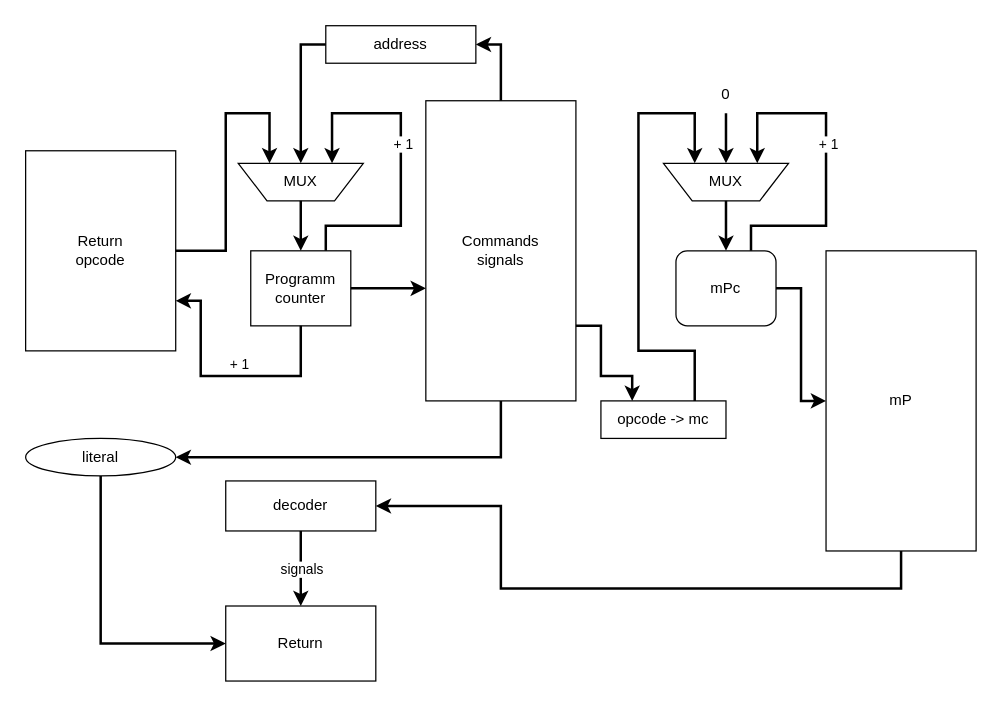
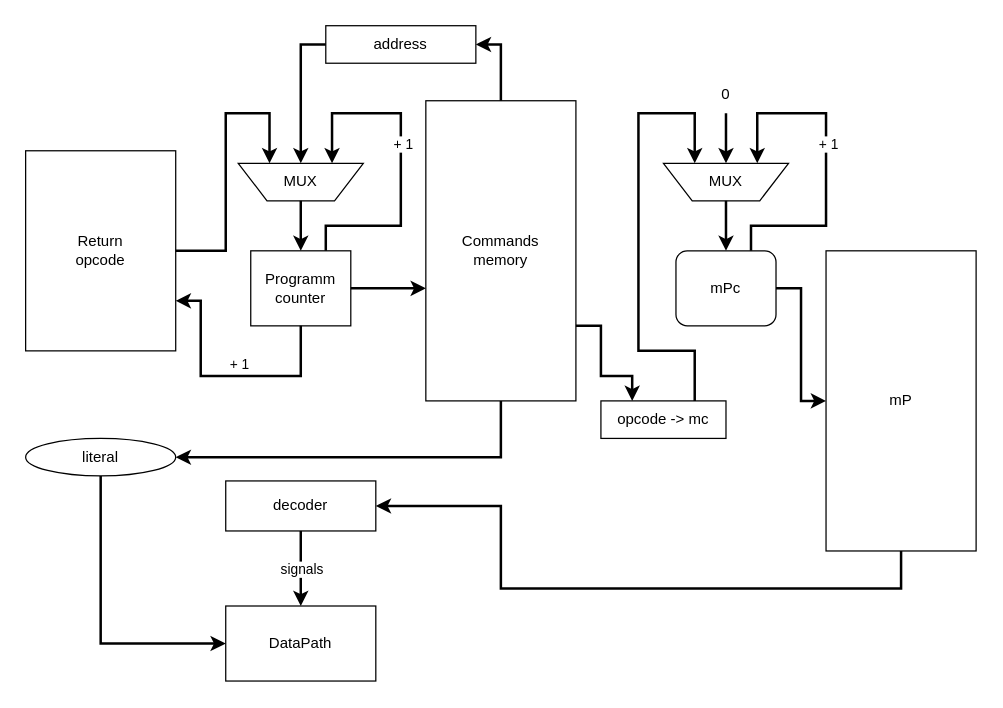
node "Commands signals": label "Commands signals" -> "Commands memory"
node "Return": label "Return" -> "DataPath"
